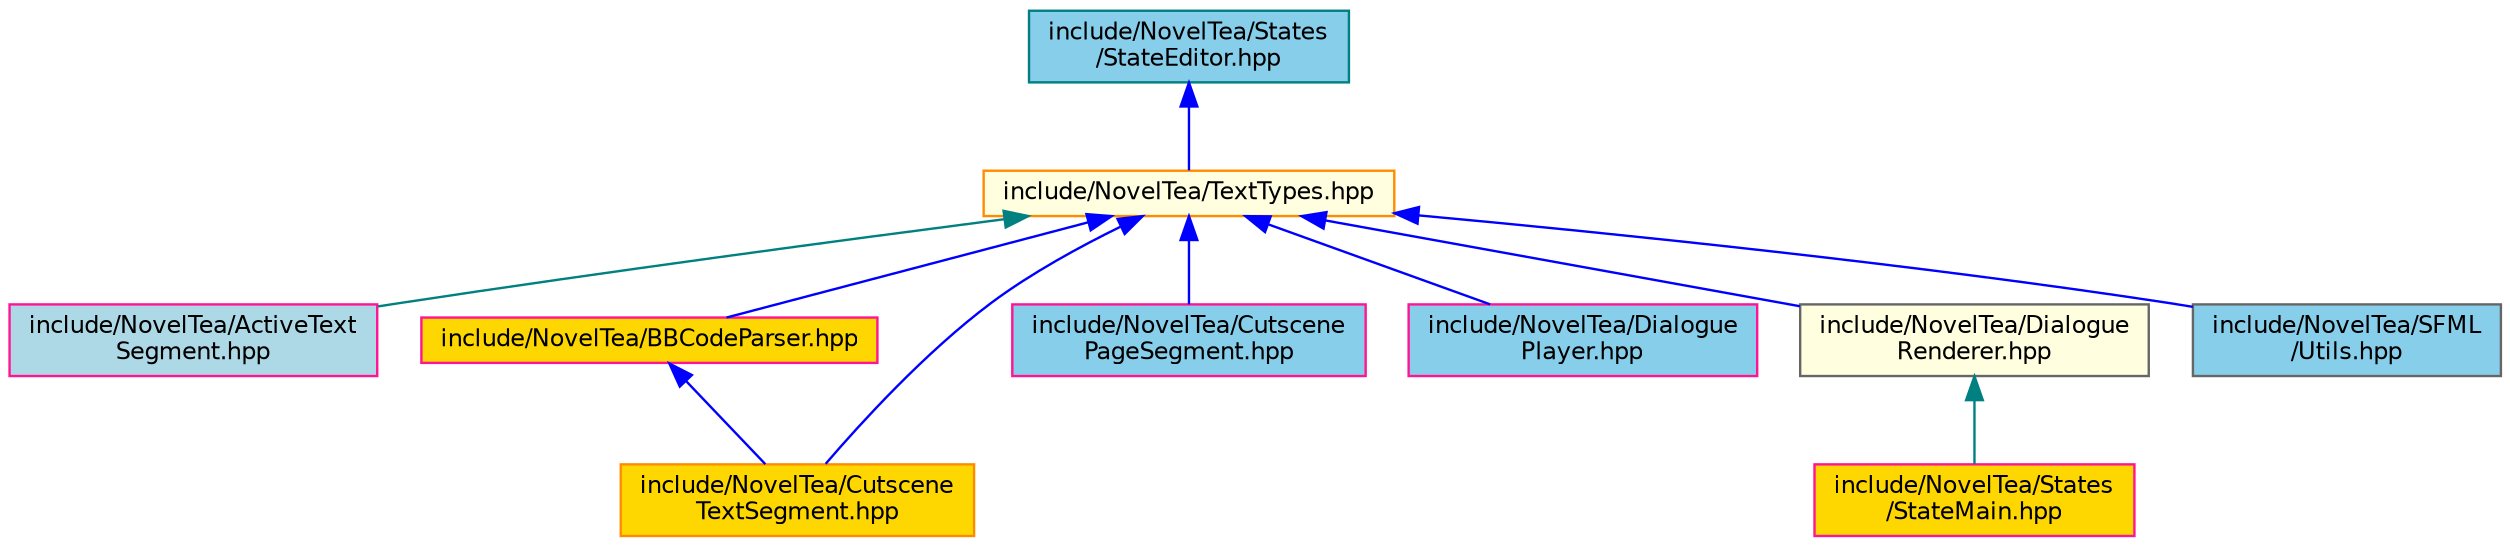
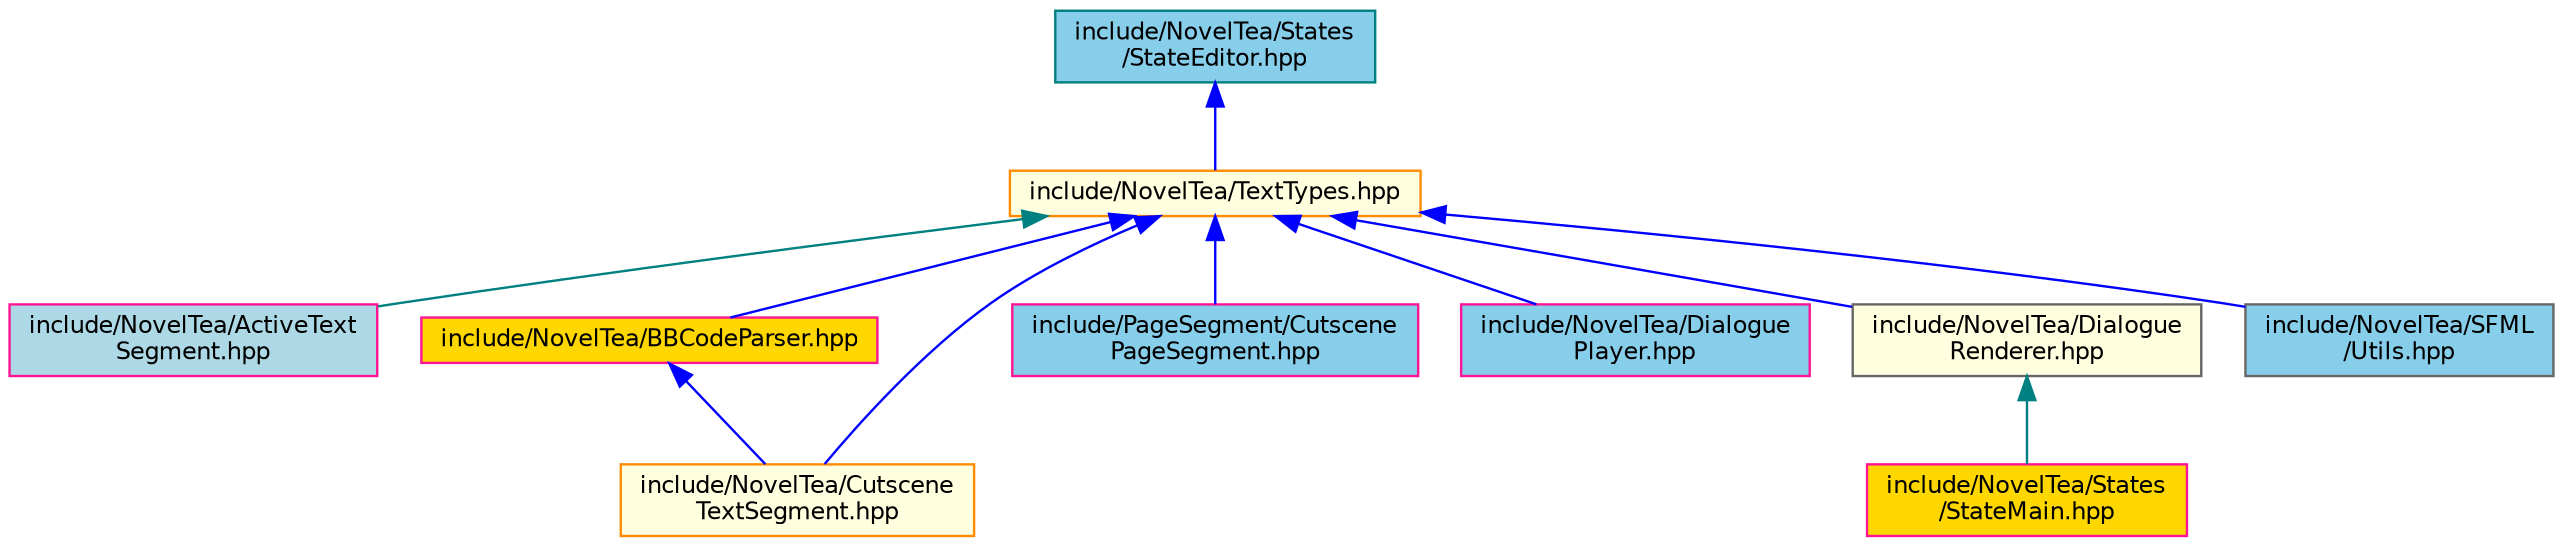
node "include/NovelTea/Cutscene PageSegment.hpp": label "include/NovelTea/Cutscene PageSegment.hpp" -> "include/PageSegment/Cutscene PageSegment.hpp"
node "include/NovelTea/Cutscene TextSegment.hpp": fillcolor gold -> lightyellow
